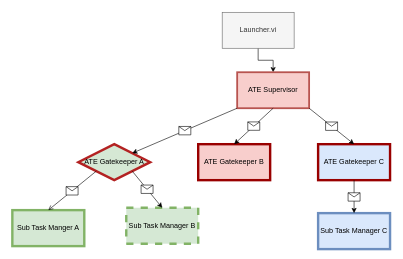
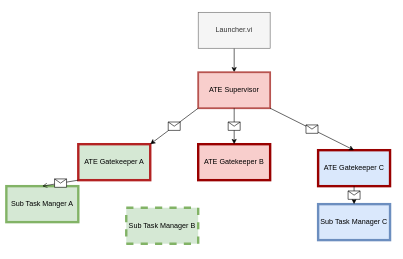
node "Launcher.vi": moved (258, 30) -> (234, 30)
node "ATE Supervisor": moved (273, 90) -> (234, 90)
node "ATE Gatekeeper A": shape diamond -> rectangle
node "ATE Gatekeeper C": moved (354, 162) -> (354, 168)
edge "ATE Gatekeeper A" -> "Sub Task Manager B": removed
node "Sub Task Manger A": moved (48, 228) -> (42, 204)
node "Sub Task Manager C": moved (354, 231) -> (354, 222)
